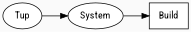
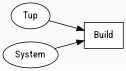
edge "Tup" -> "System": now "Tup" -> "Build"
